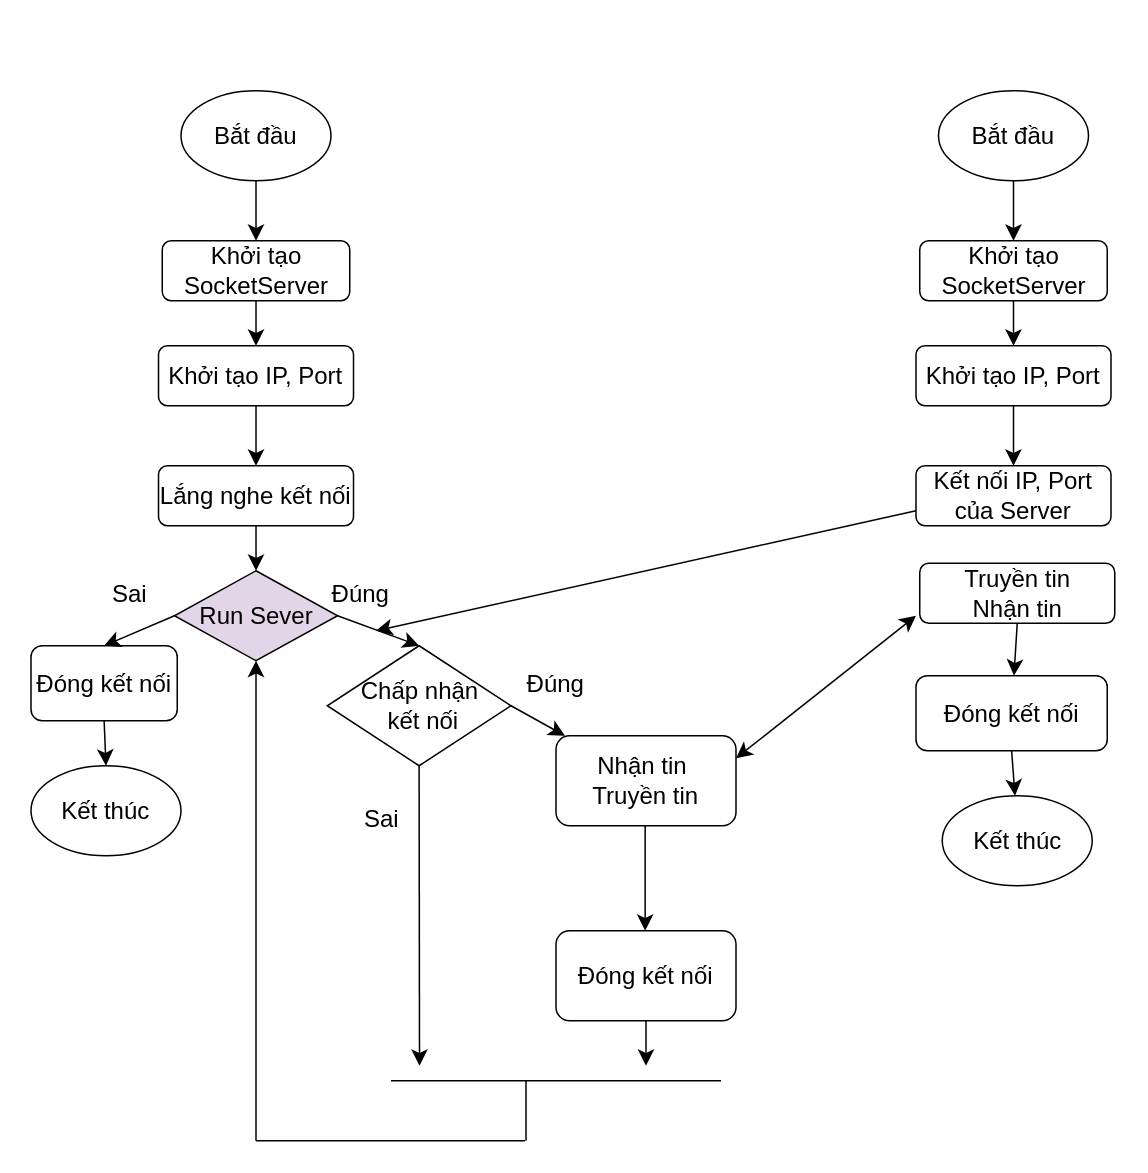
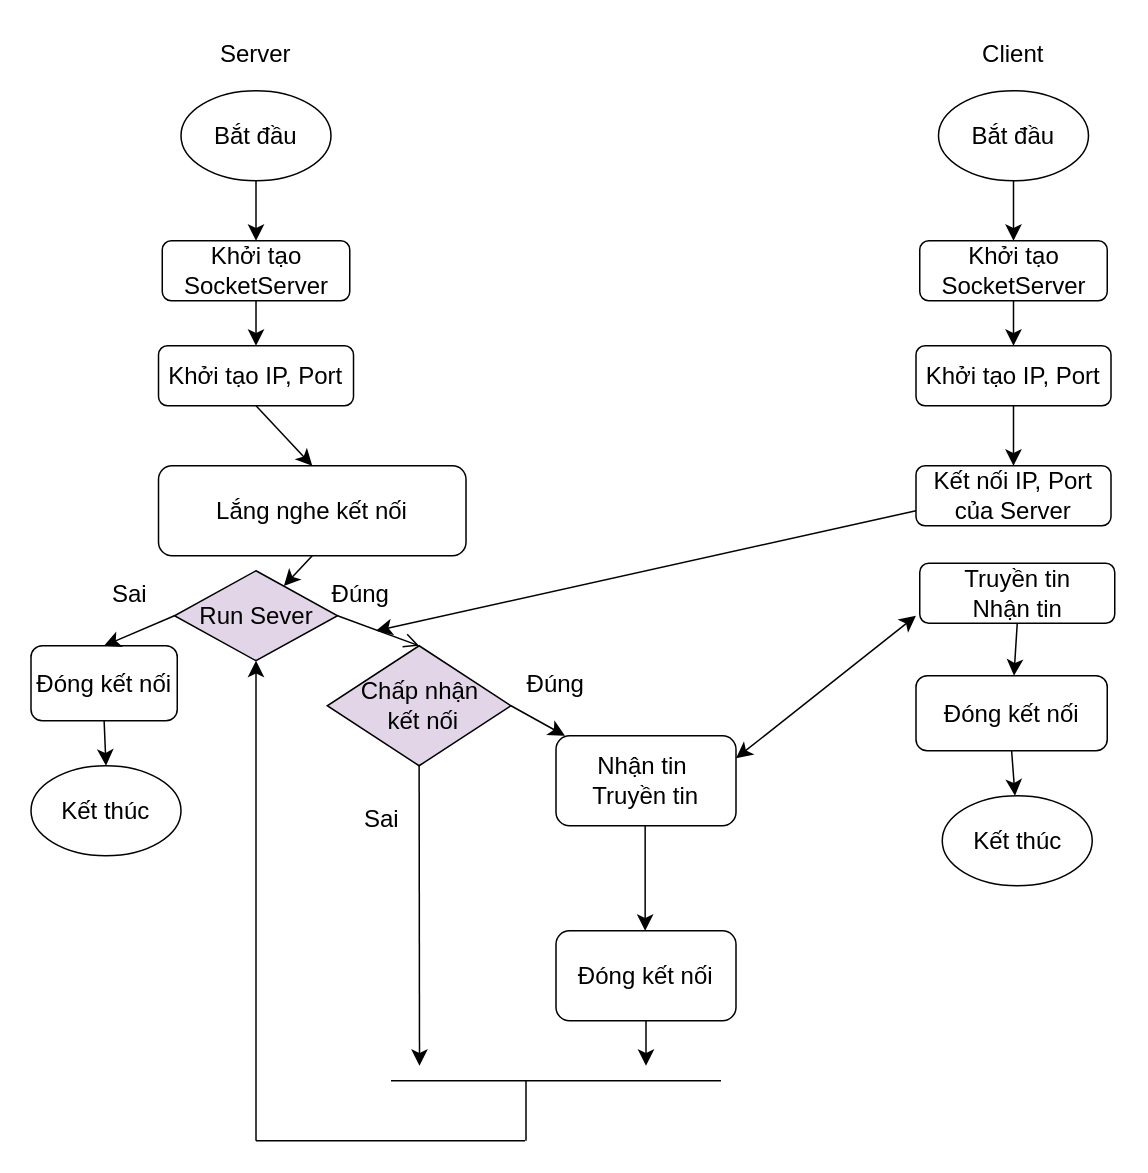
node "Server": added
node "Client": added
node "Lắng nghe kết nối": size 195x60 -> 308x90
edge "Run Sever" -> "Chấp nhận kết nối": arrowhead classic -> open
node "Chấp nhận kết nối": fillcolor #ffffff -> #e1d5e7
